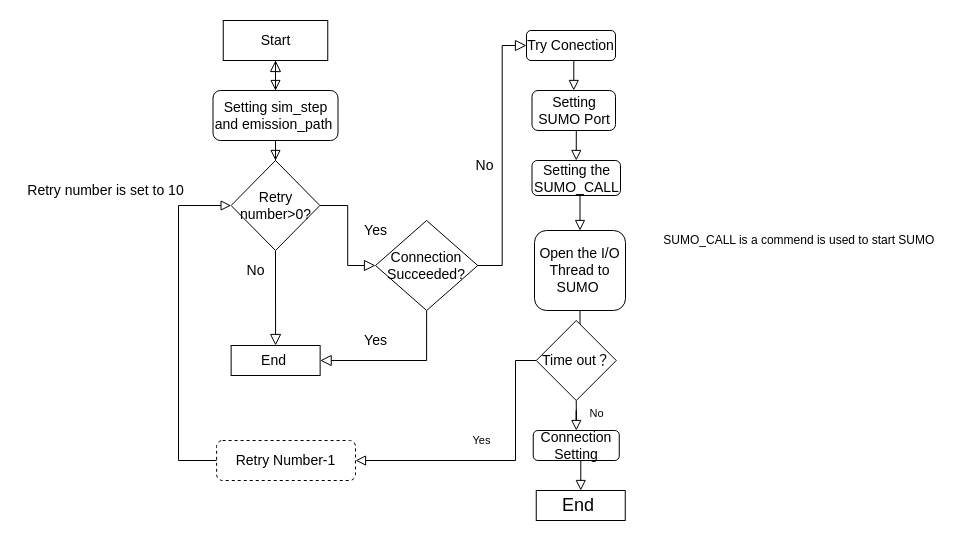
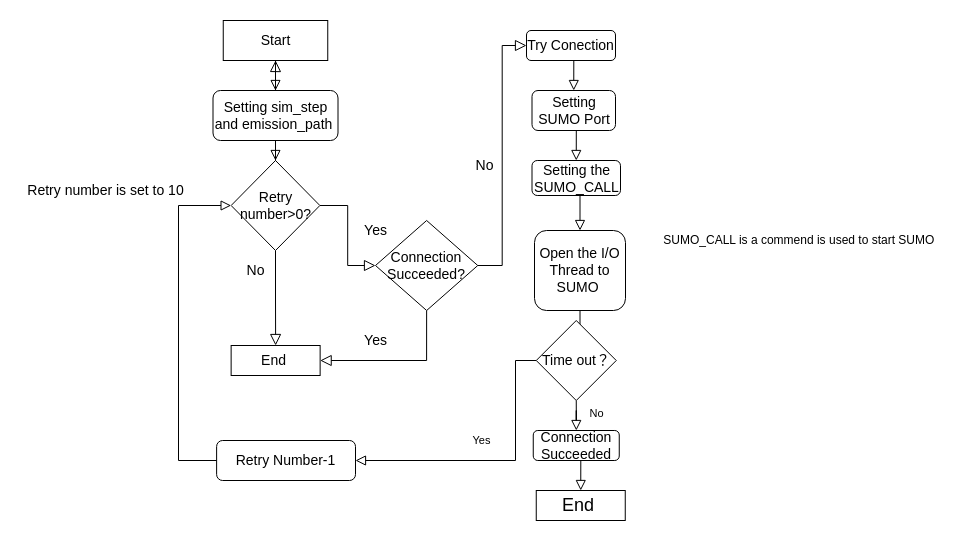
node "Connection Setting": label "Connection Setting" -> "Connection Succeeded"
node "Retry Number-1": style dashed -> solid
